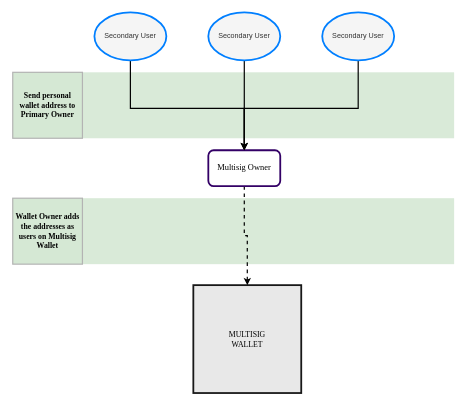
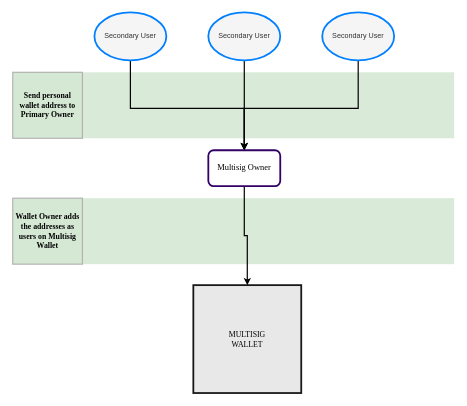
edge "Multisig Owner" -> "MULTISIG WALLET": style dashed -> solid
